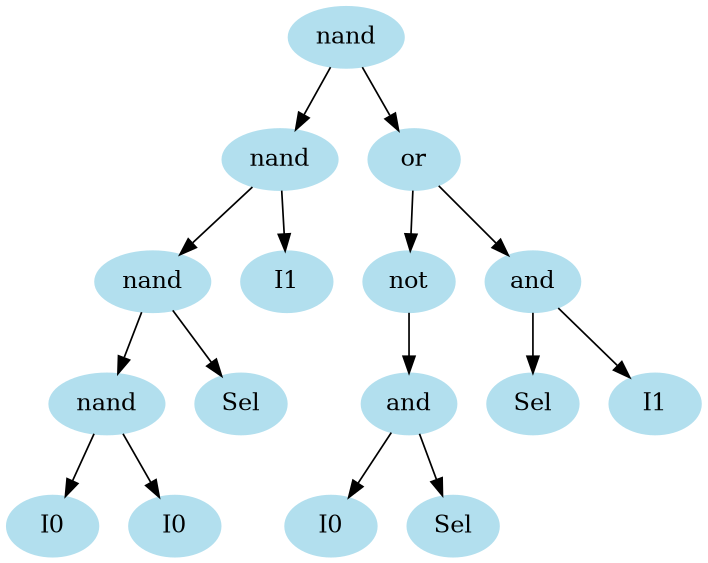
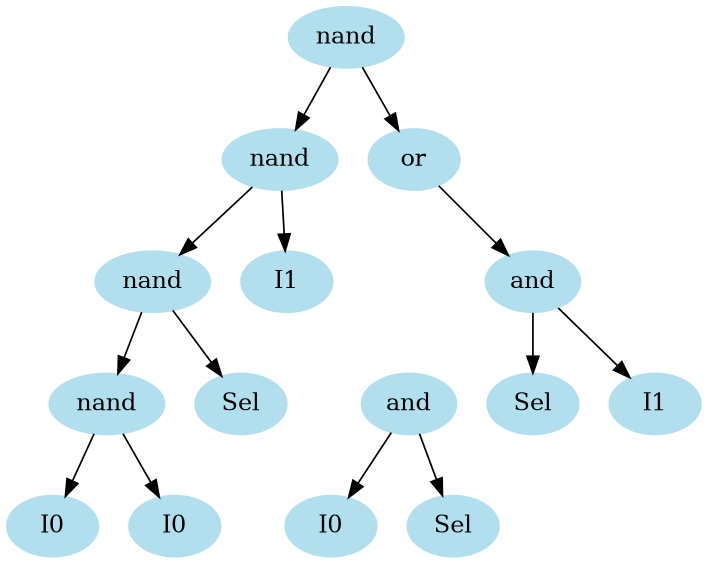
node "not": removed
